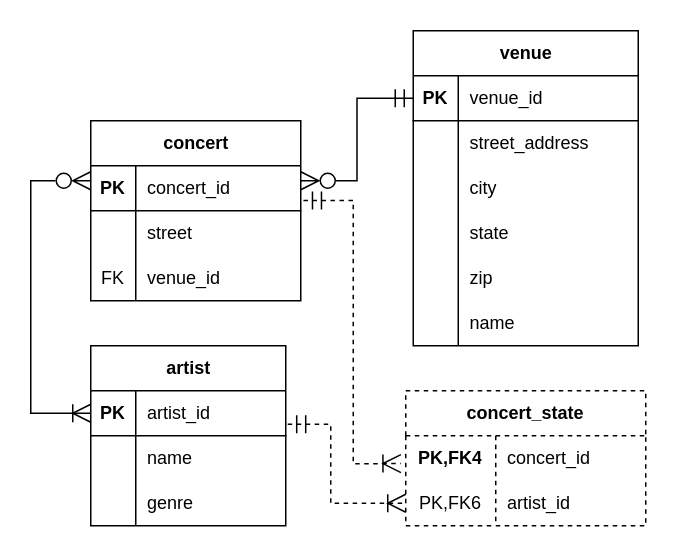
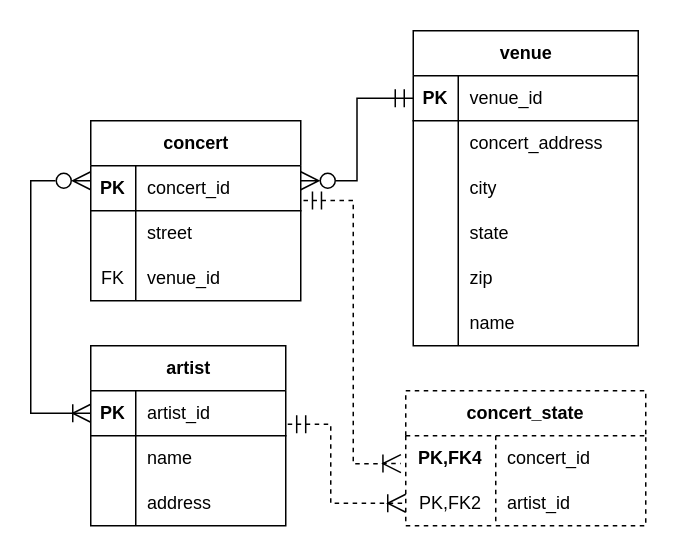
node "street_address": label "street_address" -> "concert_address"
node "genre": label "genre" -> "address"
node "PK,FK6": label "PK,FK6" -> "PK,FK2"
